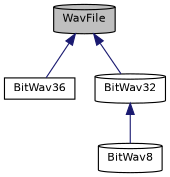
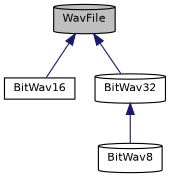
node "BitWav36": label "BitWav36" -> "BitWav16"
